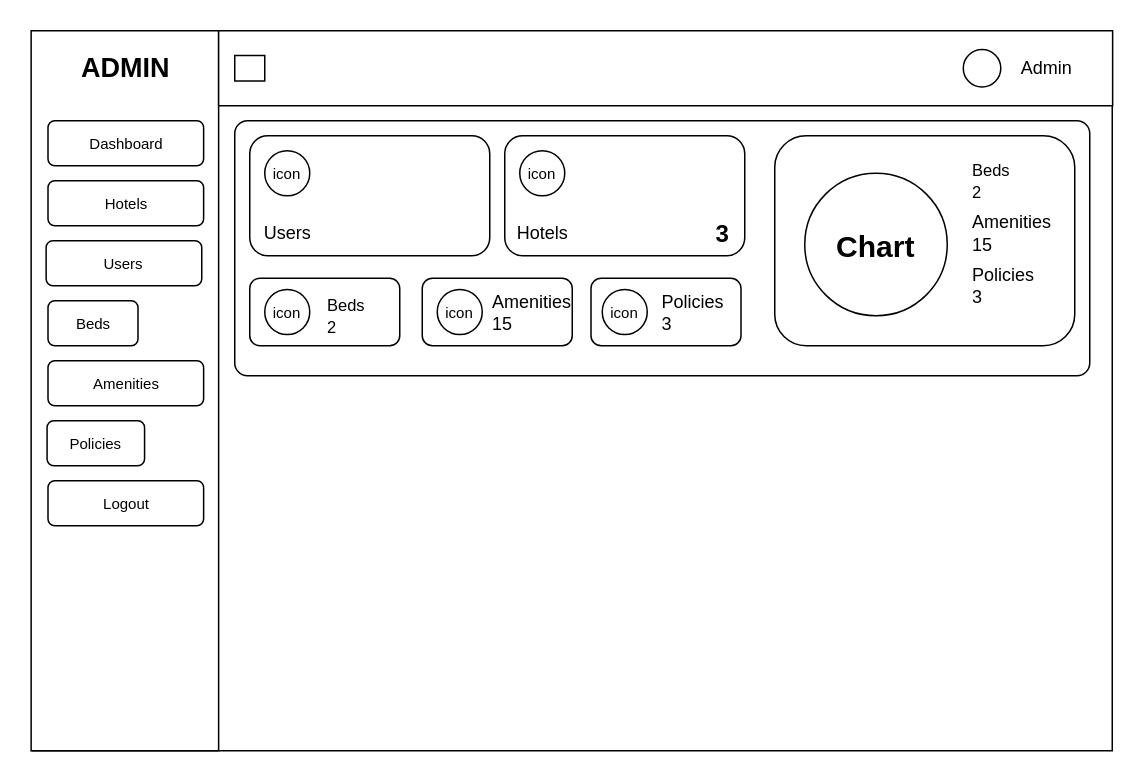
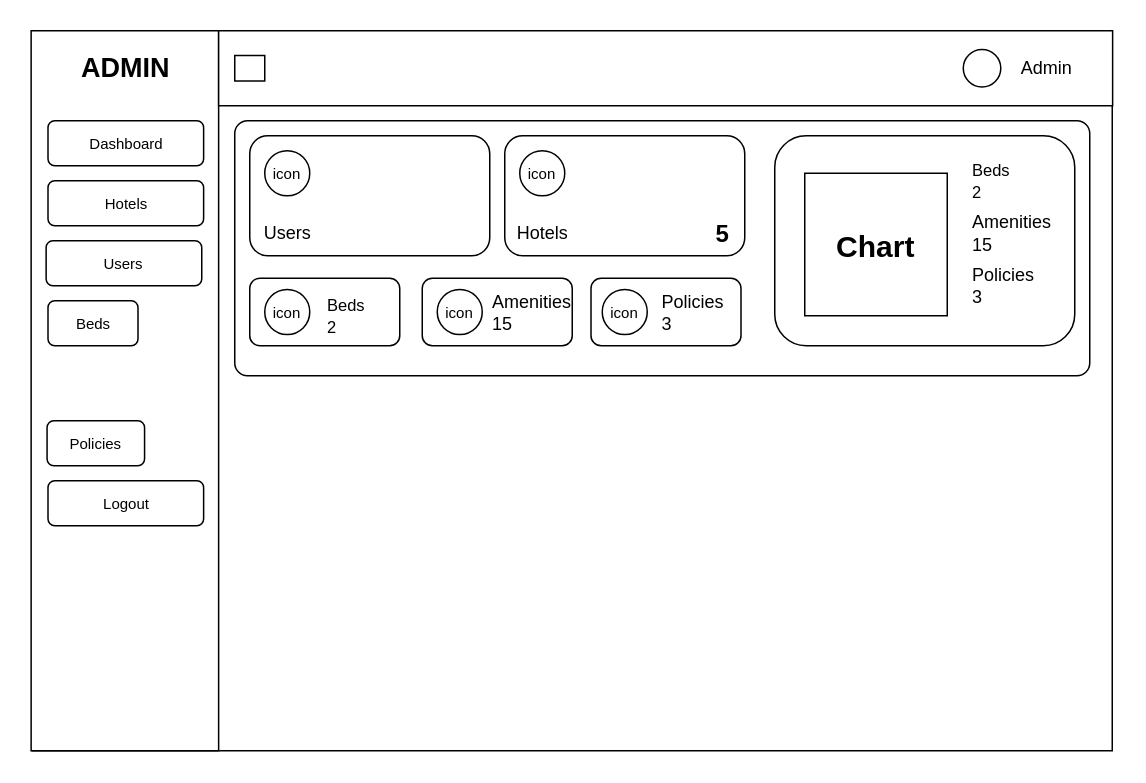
node "3": label "3" -> "5"
node "Chart": shape ellipse -> rectangle
node "Amenities": removed
